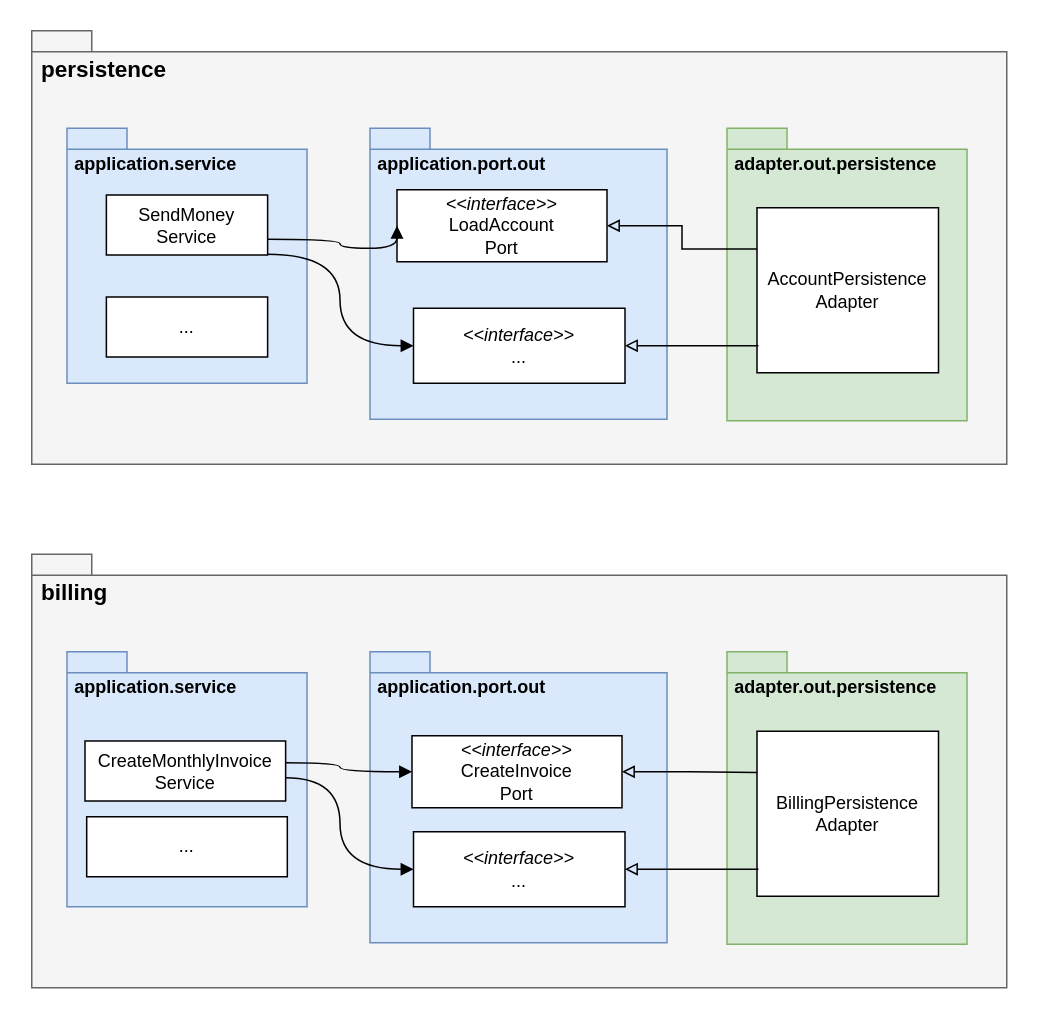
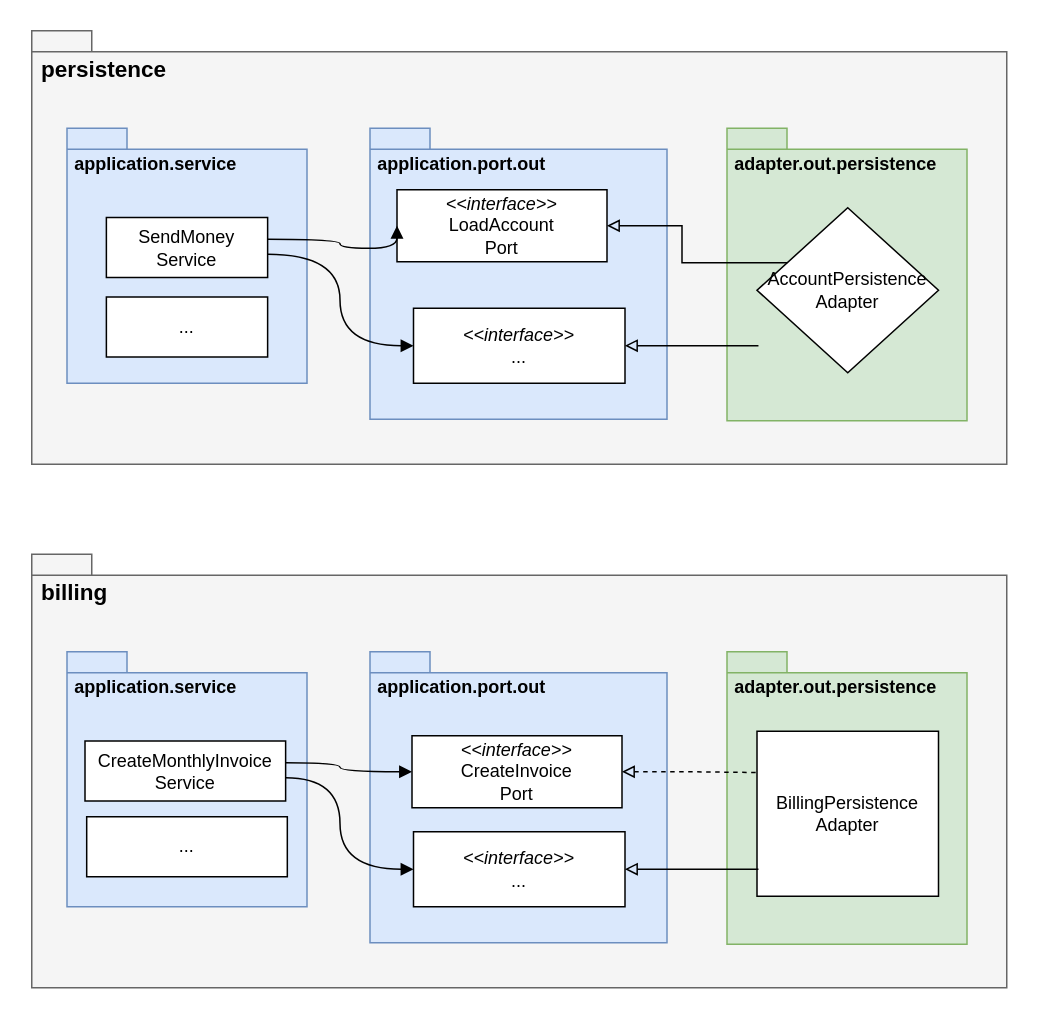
node "SendMoney Service": moved (187, 225) -> (187, 248)
node "AccountPersistence Adapter": shape rectangle -> diamond
edge "BillingPersistence Adapter" -> "<<interface>> CreateInvoice Port": style solid -> dashed
